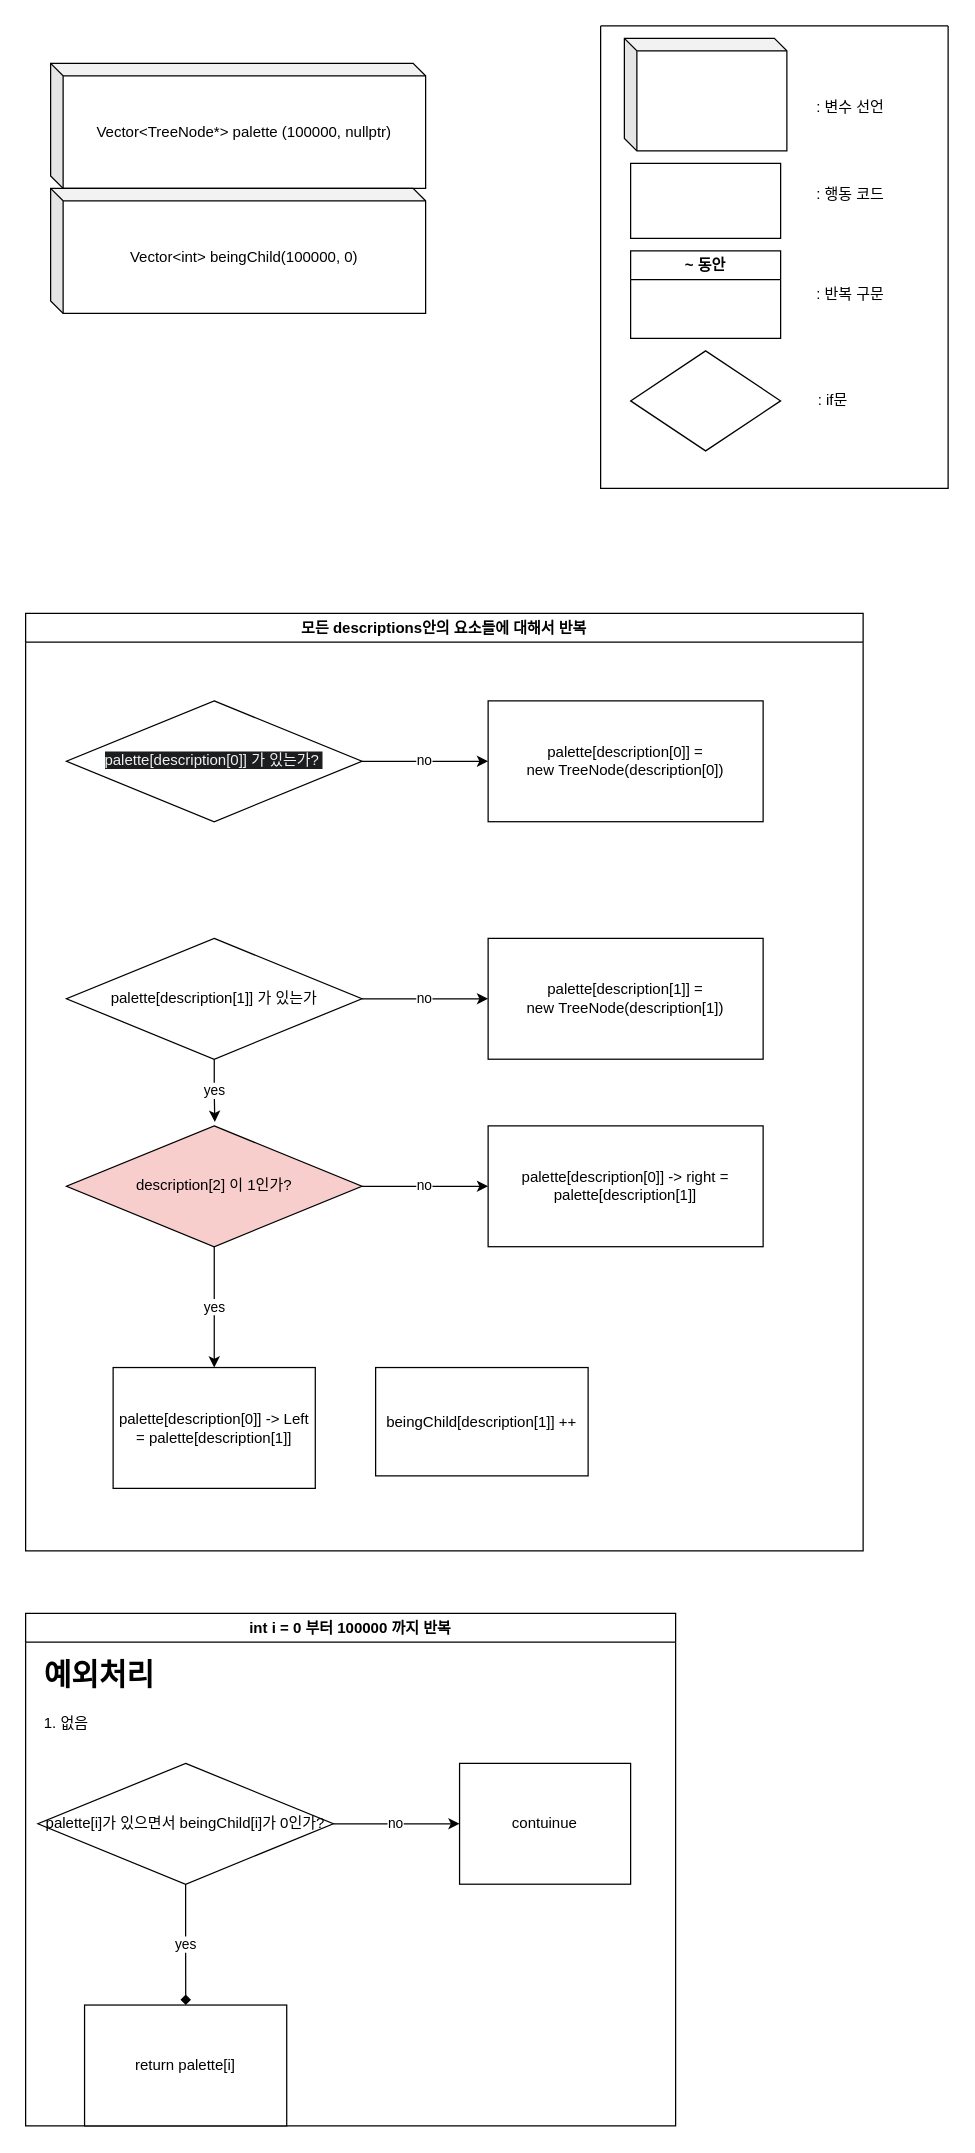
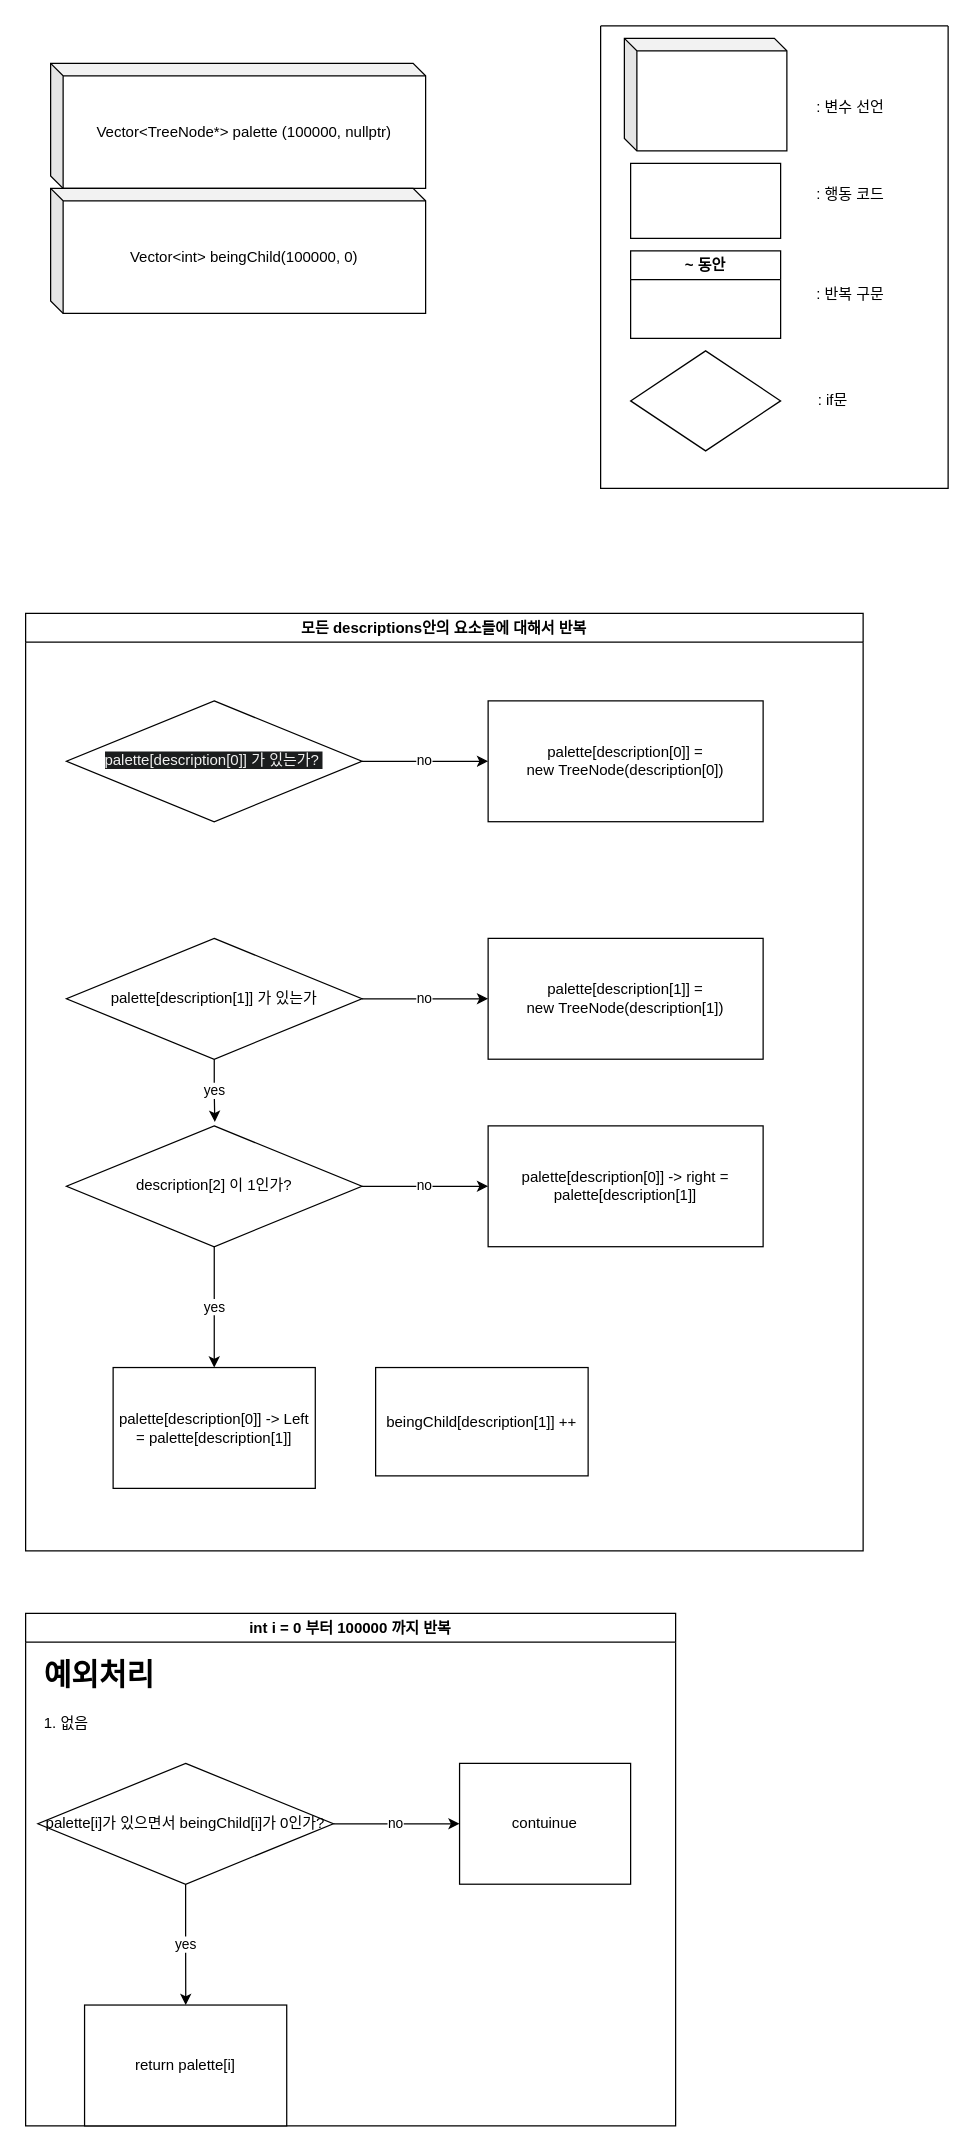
node "description[2] 이 1인가?": fillcolor #f8cecc -> #ffffff
edge "palette[i]가 있으면서 beingChild[i]가 0인가?" -> "return palette[i]": arrowhead diamond -> classic
